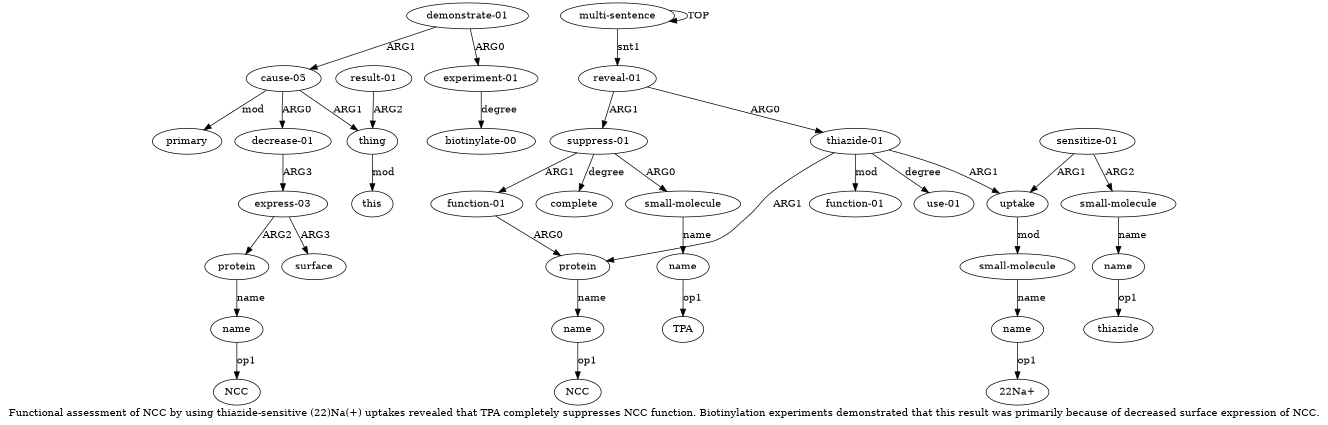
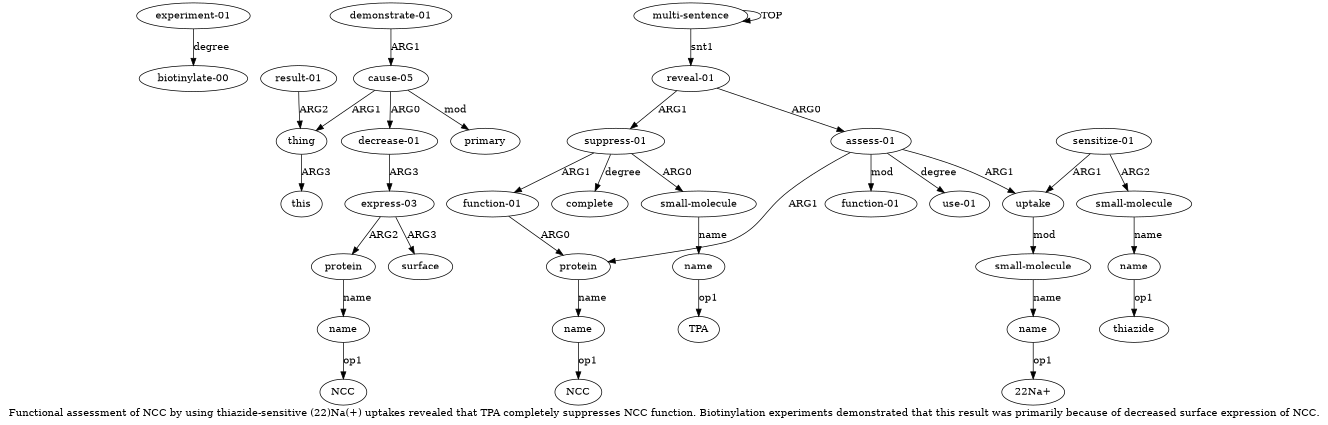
edge "demonstrate-01" -> "experiment-01": removed, label "ARG0"
node "thiazide-01": label "thiazide-01" -> "assess-01"
edge "thing" -> "this": label "mod" -> "ARG3"
